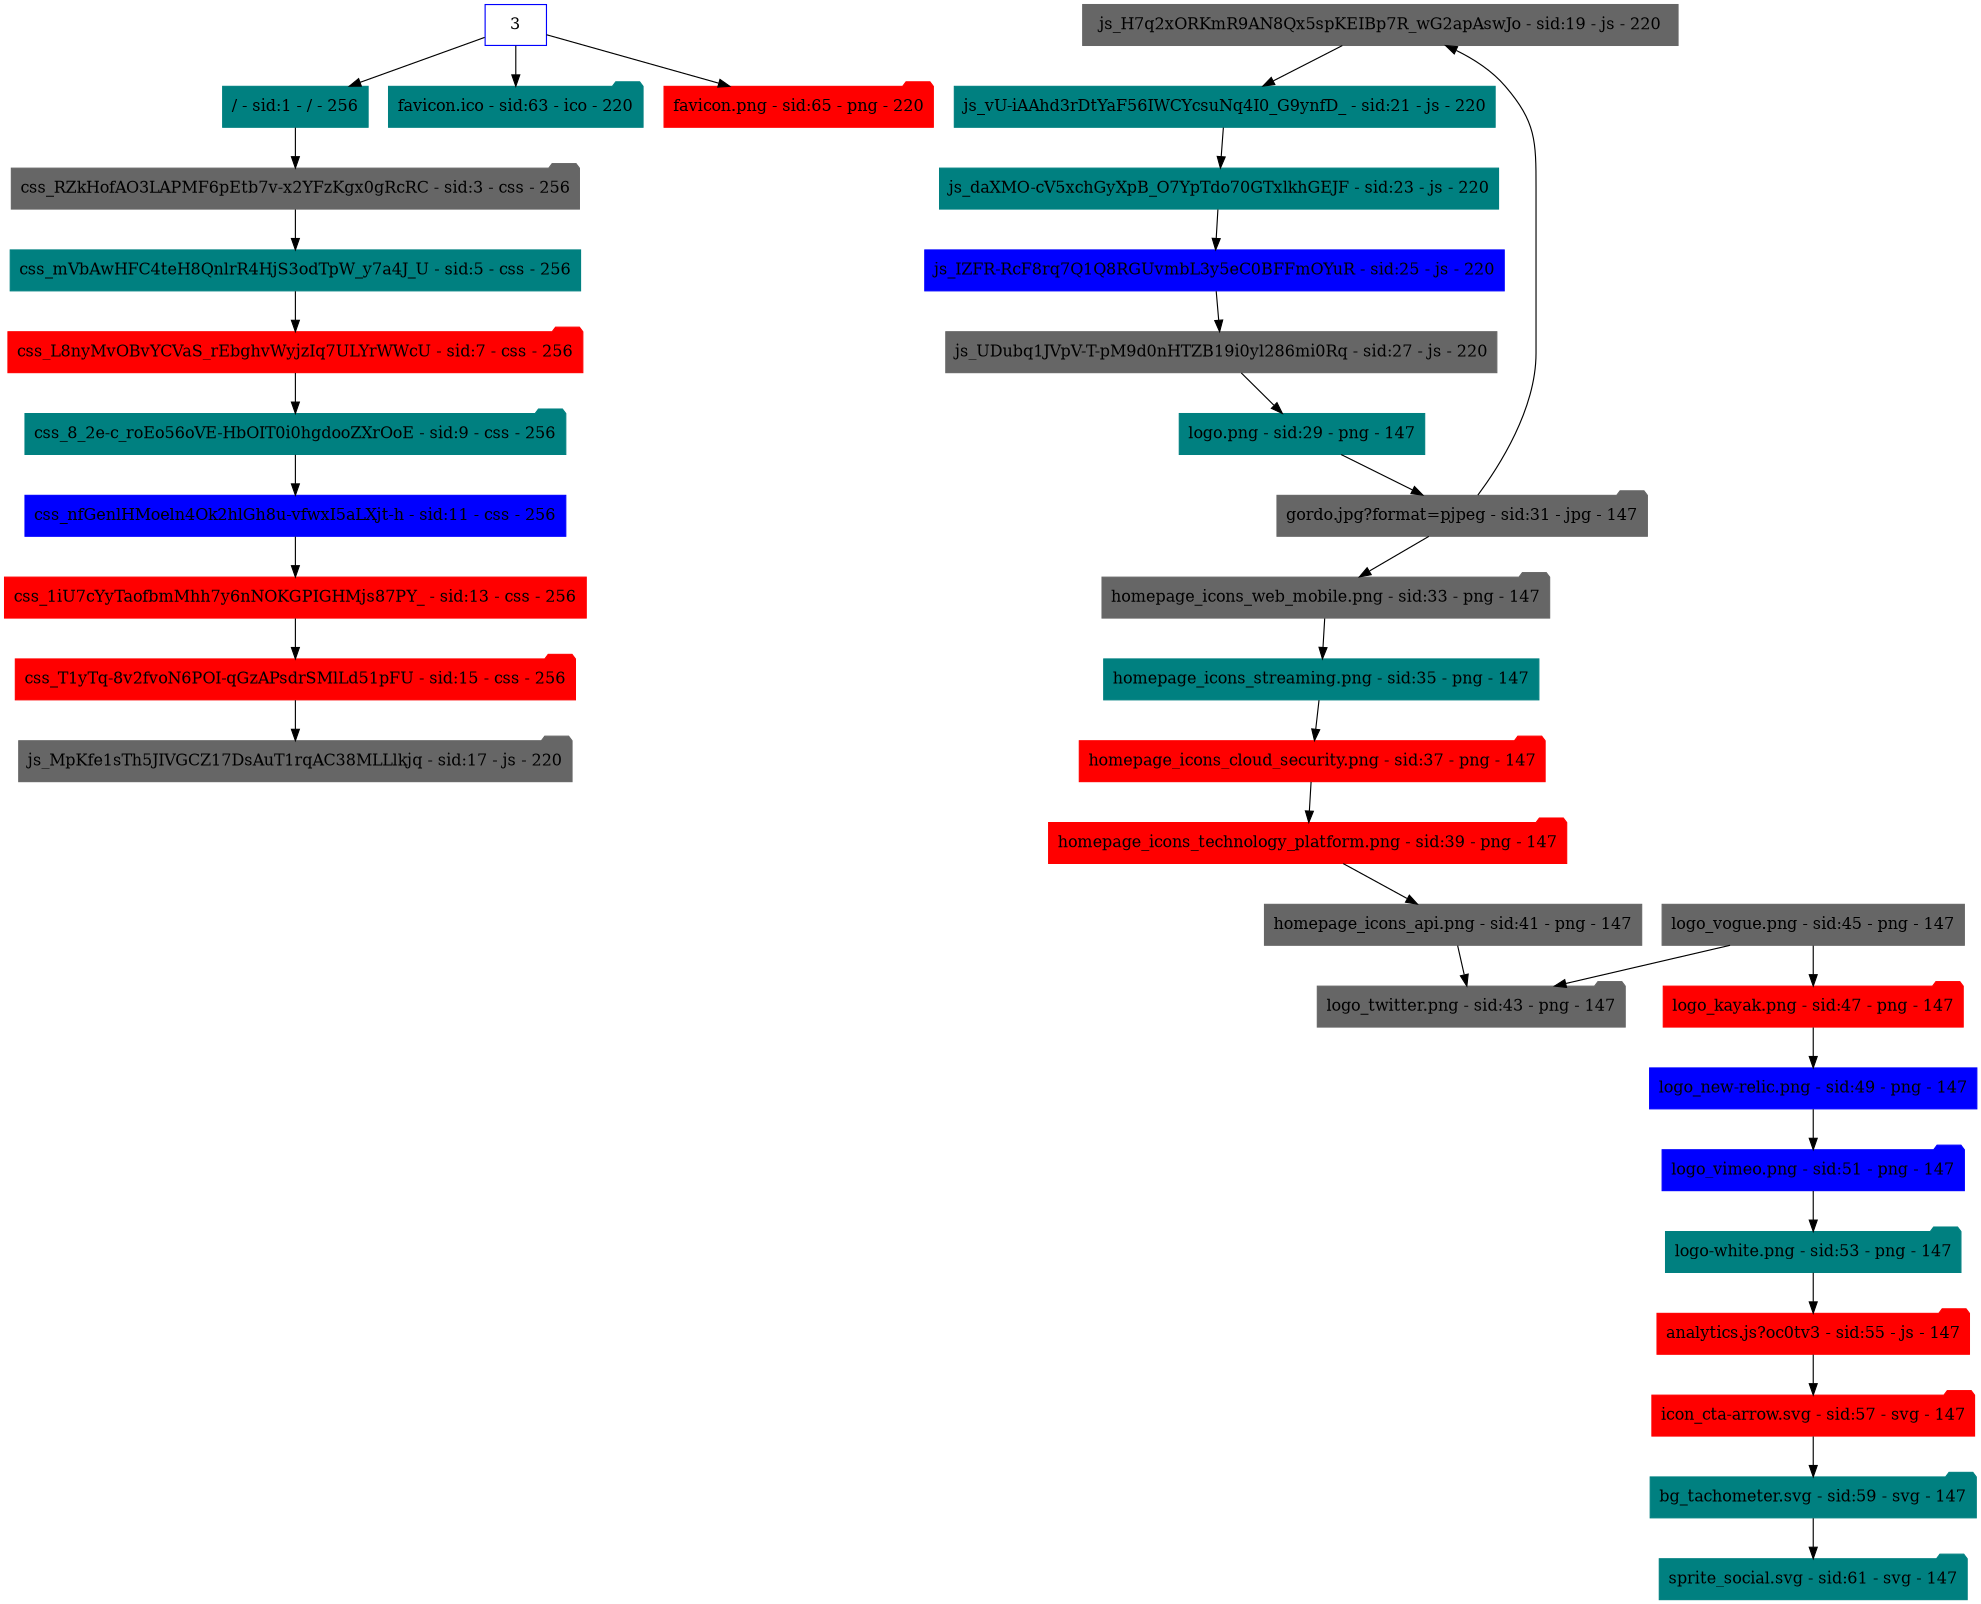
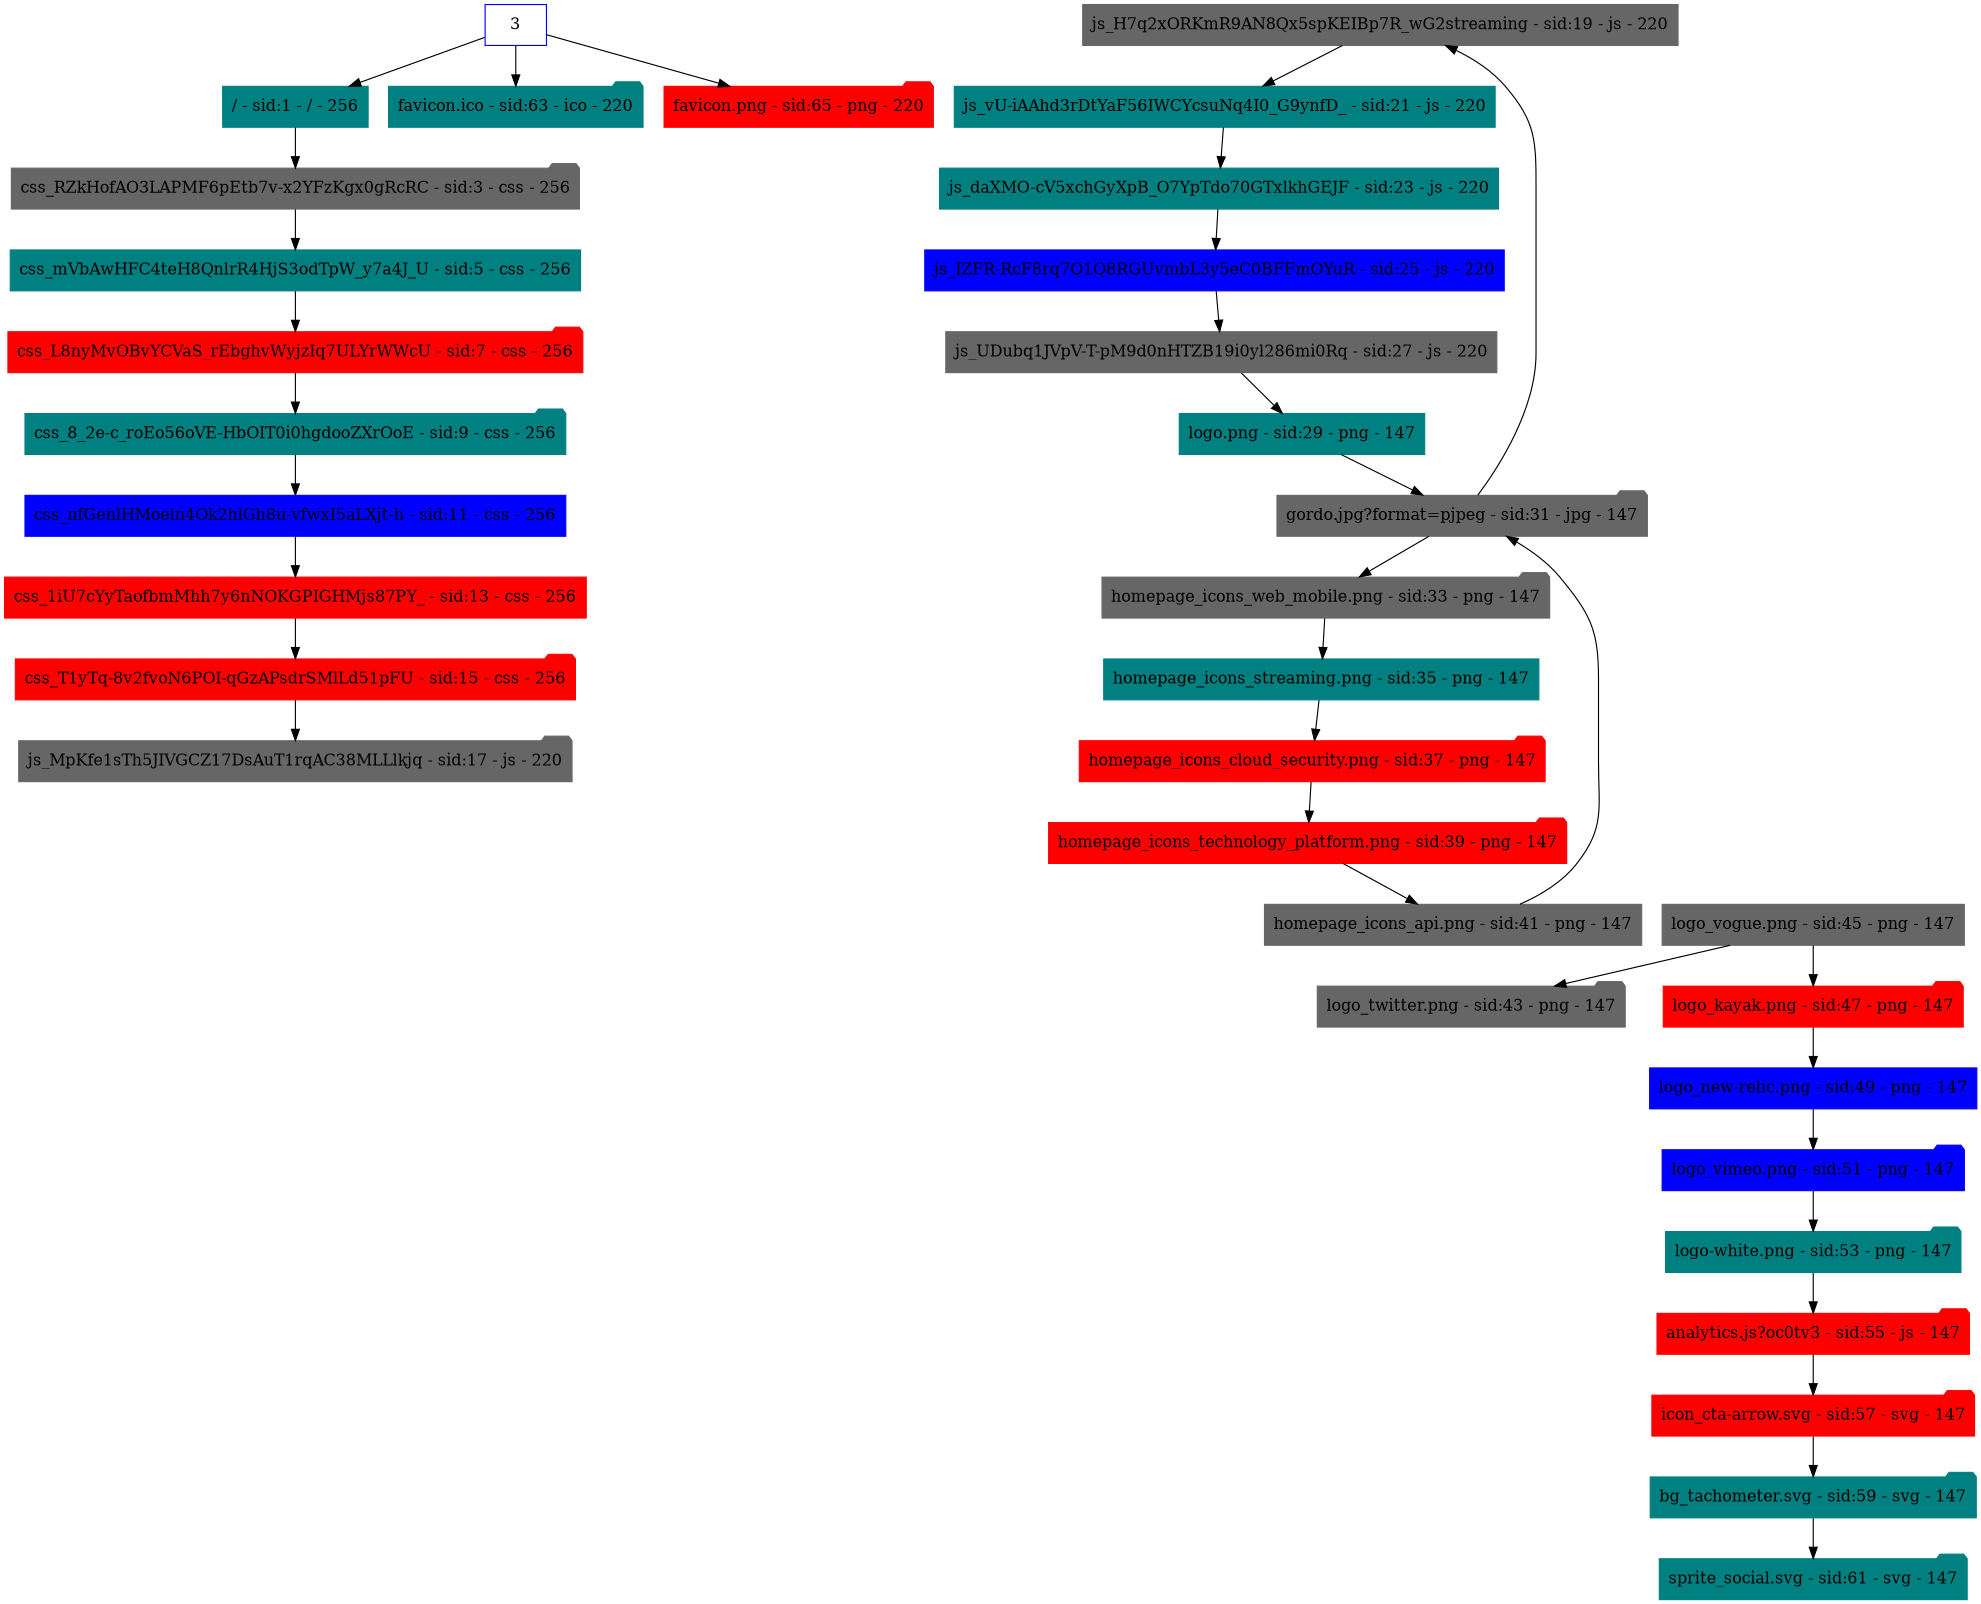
node "js_H7q2xORKmR9AN8Qx5spKEIBp7R_wG2apAswJo - sid:19 - js - 220": label "js_H7q2xORKmR9AN8Qx5spKEIBp7R_wG2apAswJo - sid:19 - js - 220" -> "js_H7q2xORKmR9AN8Qx5spKEIBp7R_wG2streaming - sid:19 - js - 220"
edge "homepage_icons_api.png - sid:41 - png - 147" -> "logo_twitter.png - sid:43 - png - 147": now "homepage_icons_api.png - sid:41 - png - 147" -> "gordo.jpg?format=pjpeg - sid:31 - jpg - 147"
